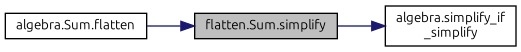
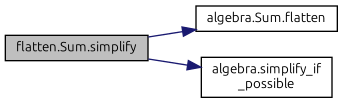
edge "algebra.Sum.flatten" -> "flatten.Sum.simplify": reversed
node "algebra.simplify_if _simplify": label "algebra.simplify_if _simplify" -> "algebra.simplify_if _possible"
